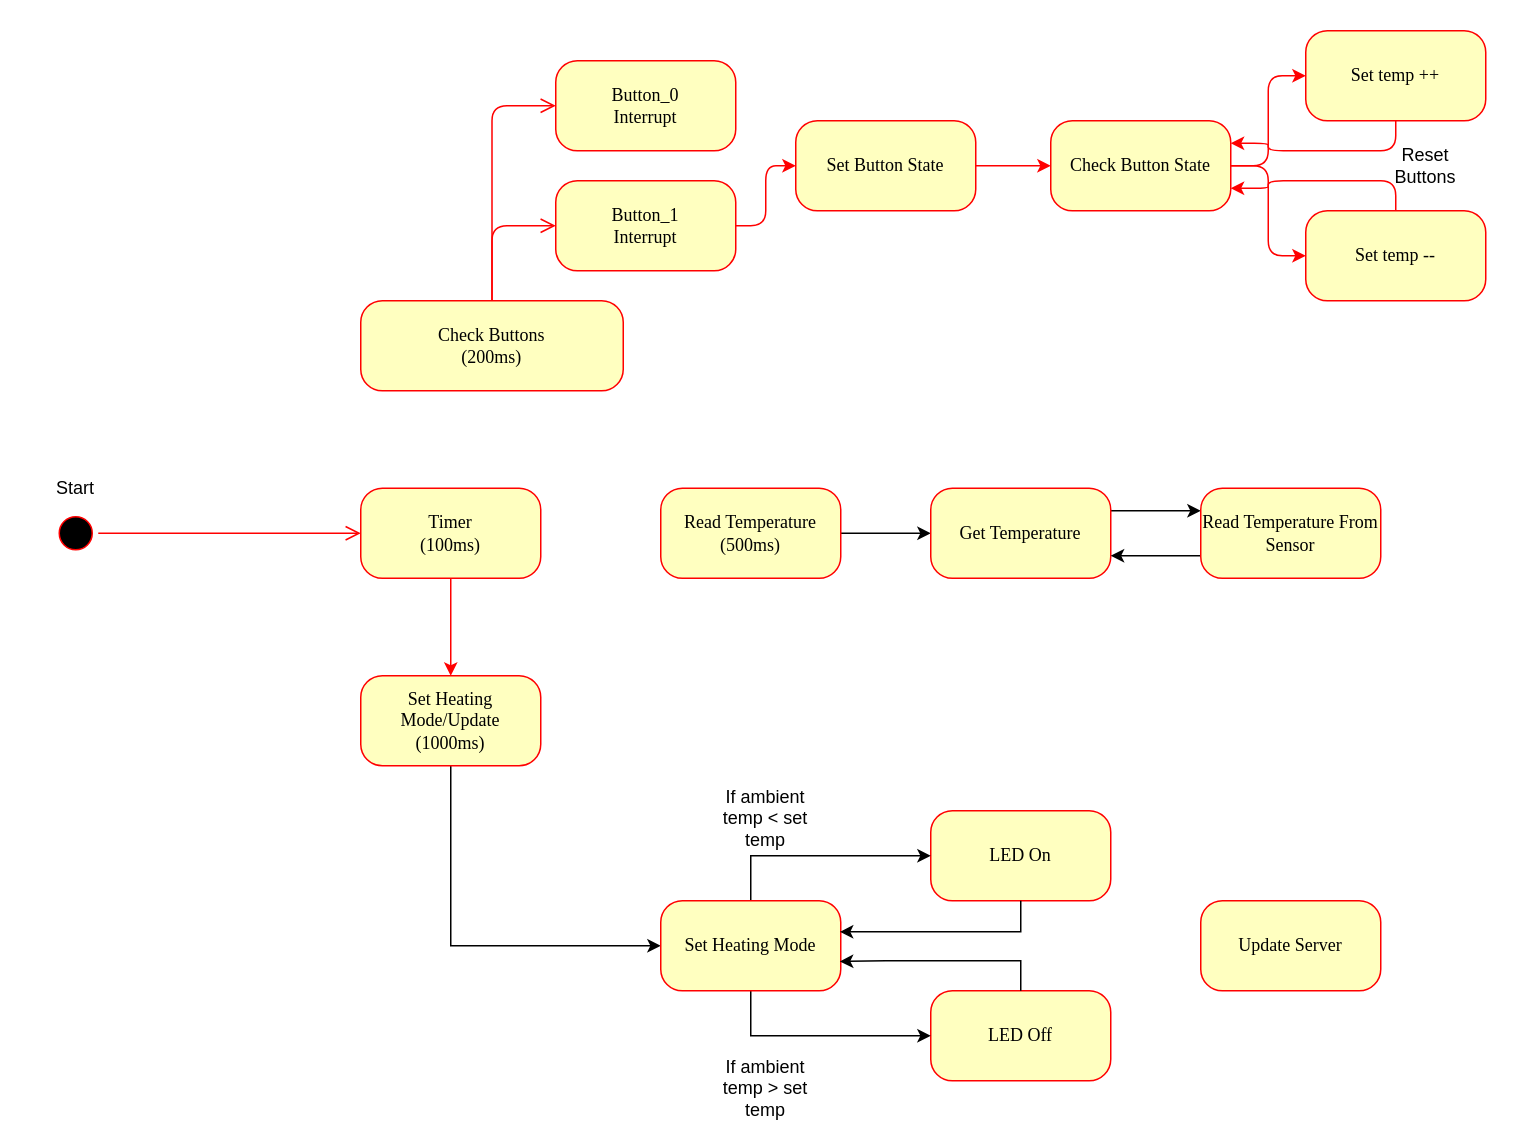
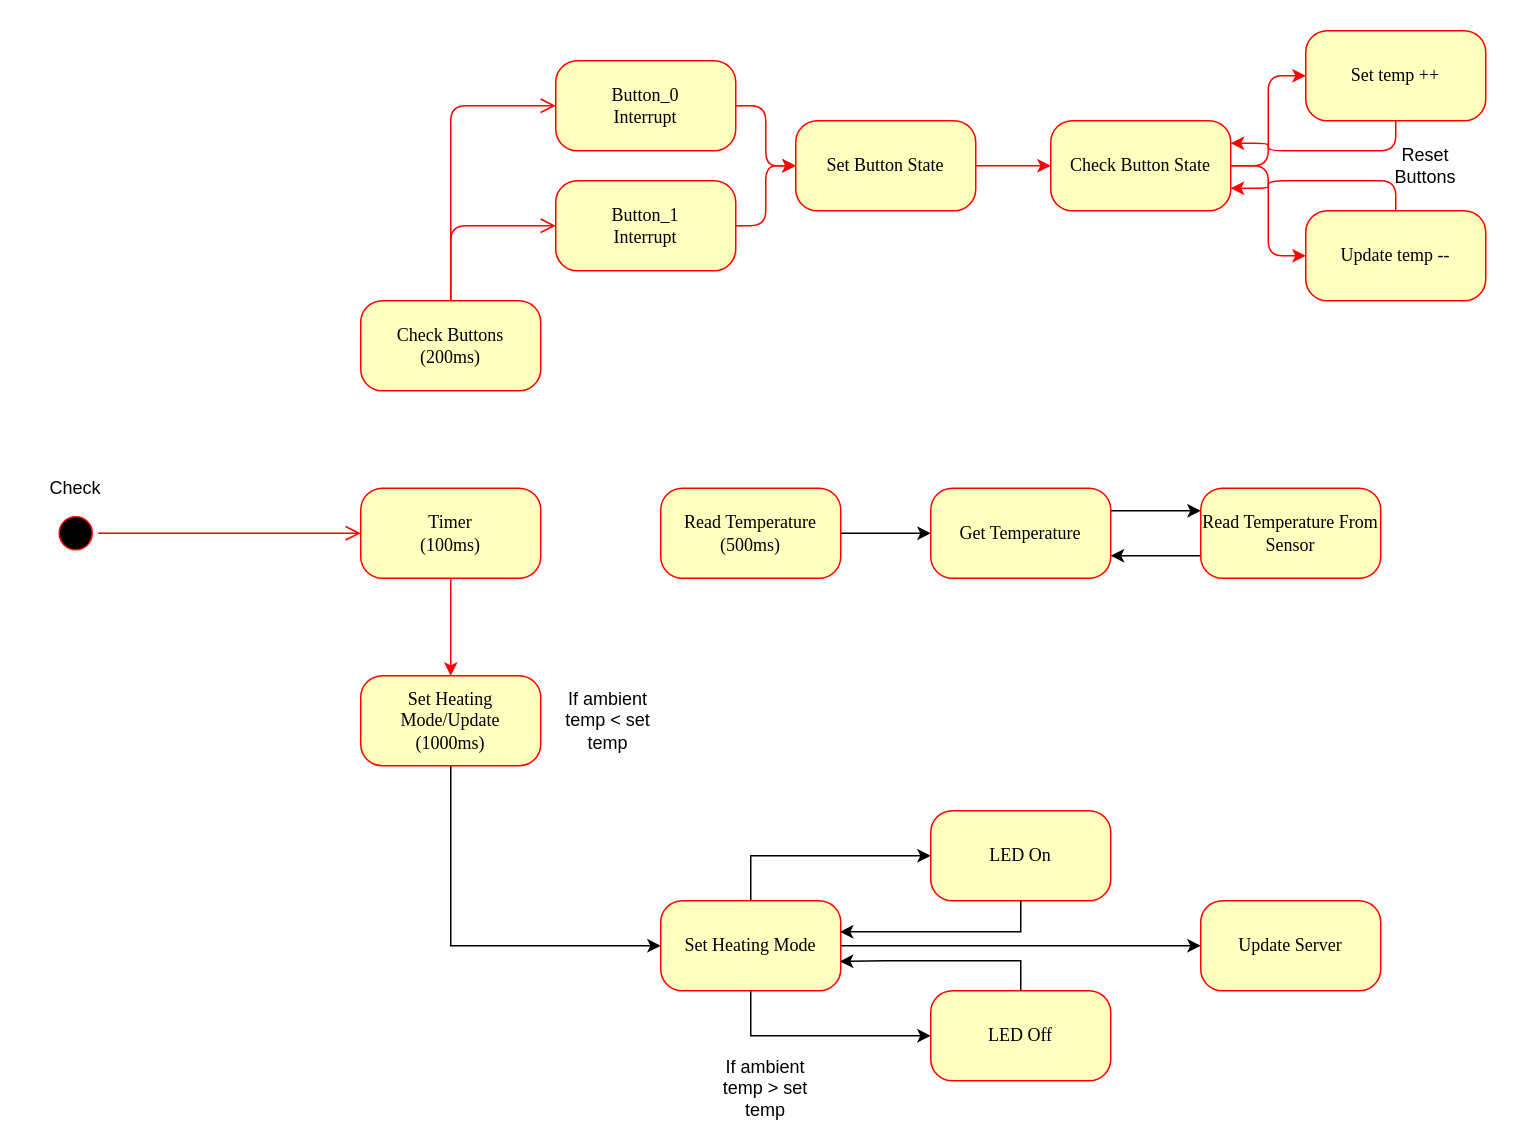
edge "Button_0 Interrupt" -> "Set Button State": added
node "Set temp --": label "Set temp --" -> "Update temp --"
node "Check Buttons (200ms)": size 263x90 -> 180x90
node "Start": label "Start" -> "Check"
node "If ambient temp < set temp": moved (766, 818) -> (608, 721)
edge "Set Heating Mode" -> "Update Server": added
